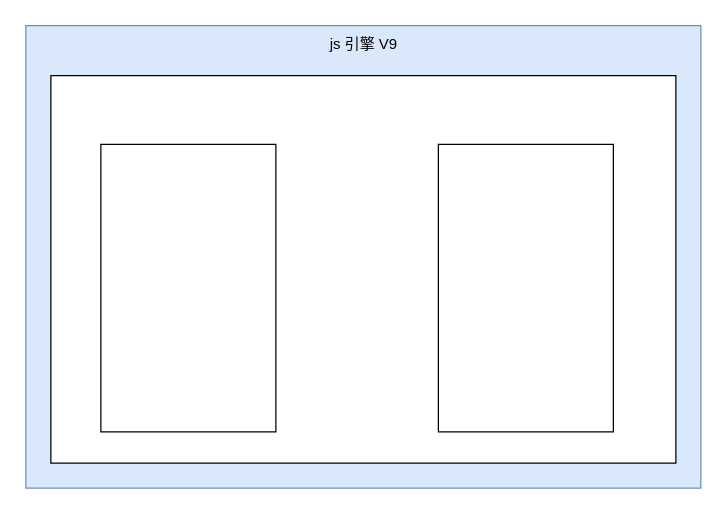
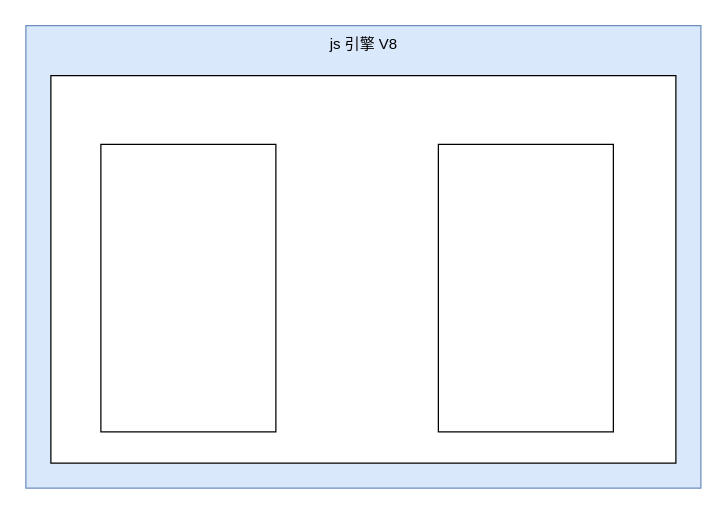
node "js 引擎 V9": label "js 引擎 V9" -> "js 引擎 V8"
